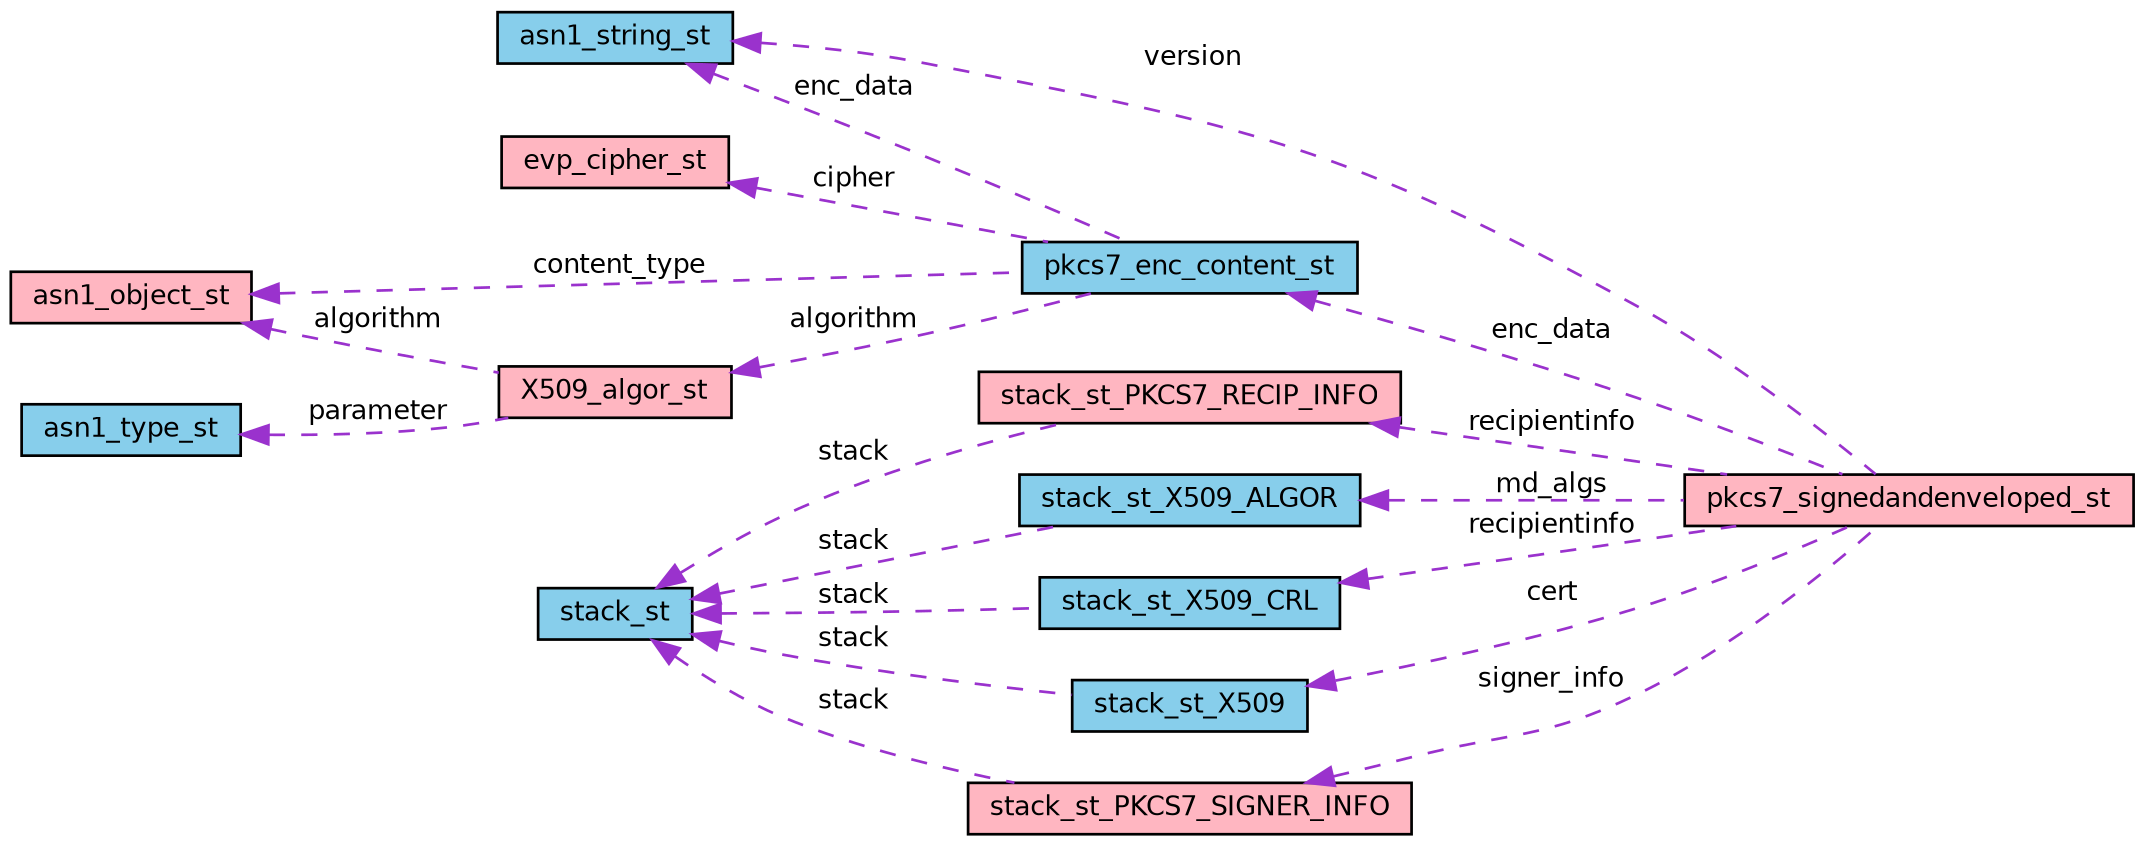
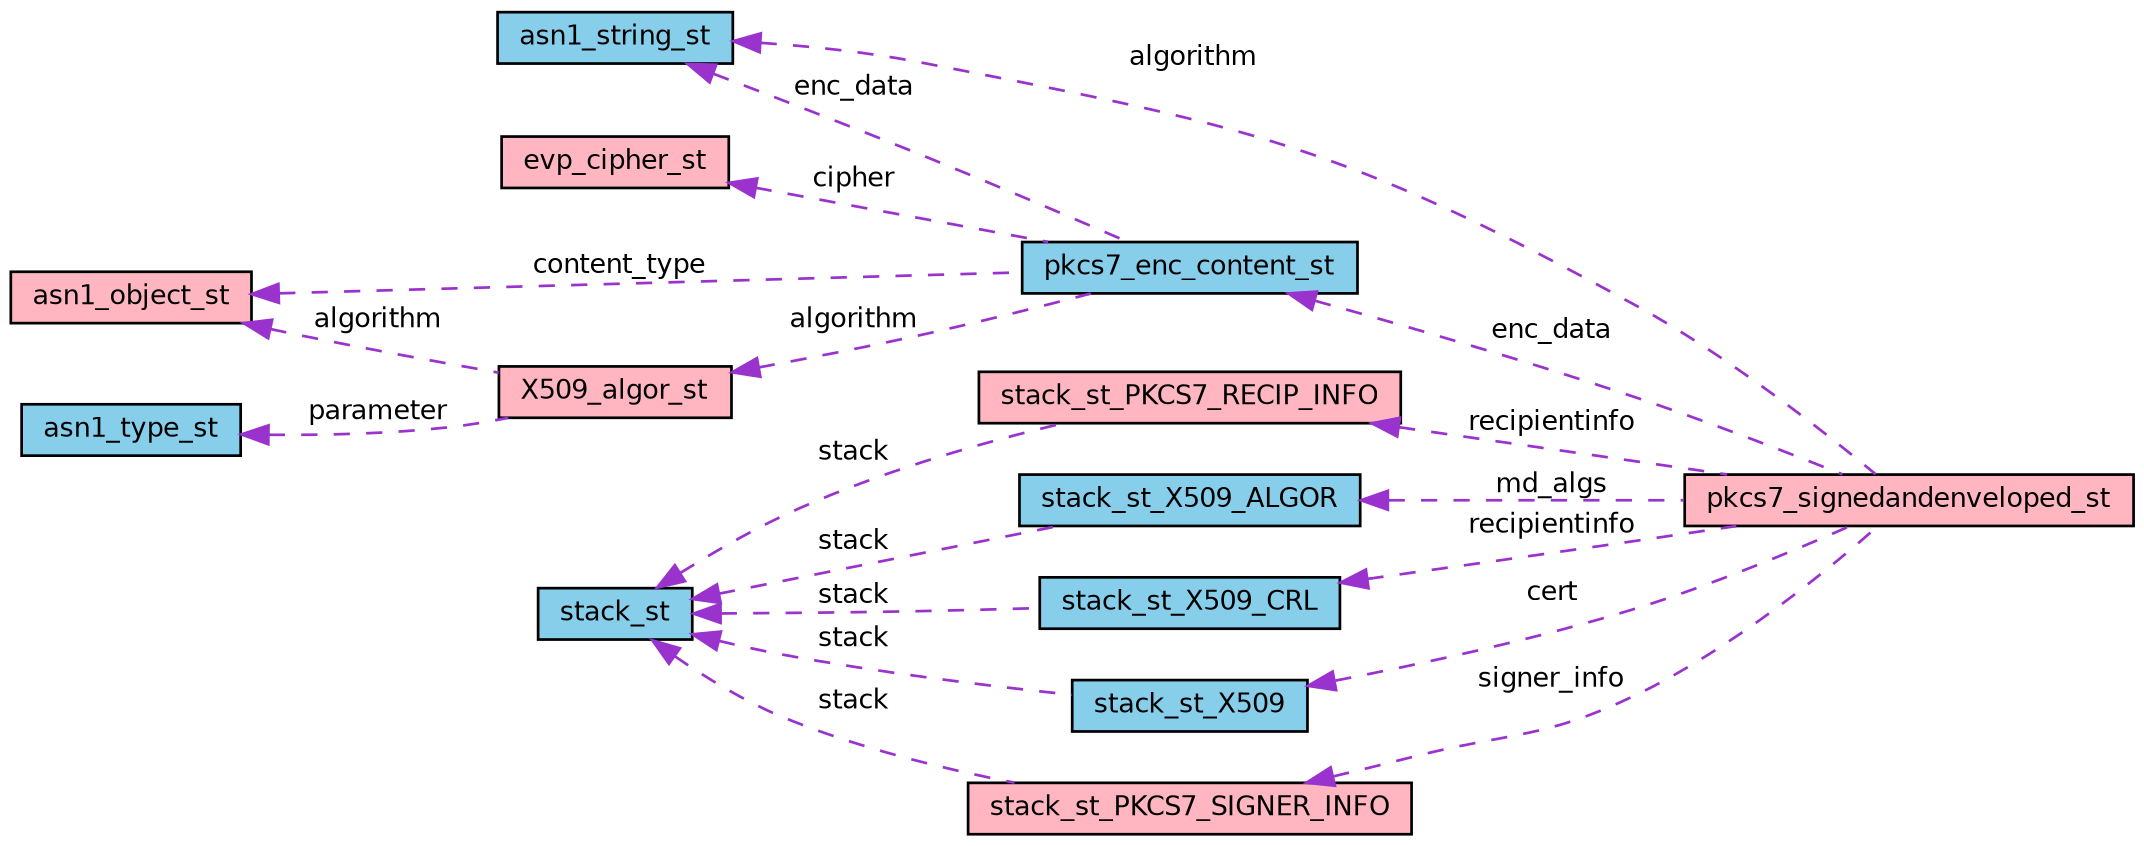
edge "pkcs7_signedandenveloped_st" -> "asn1_string_st": label " version" -> " algorithm"
